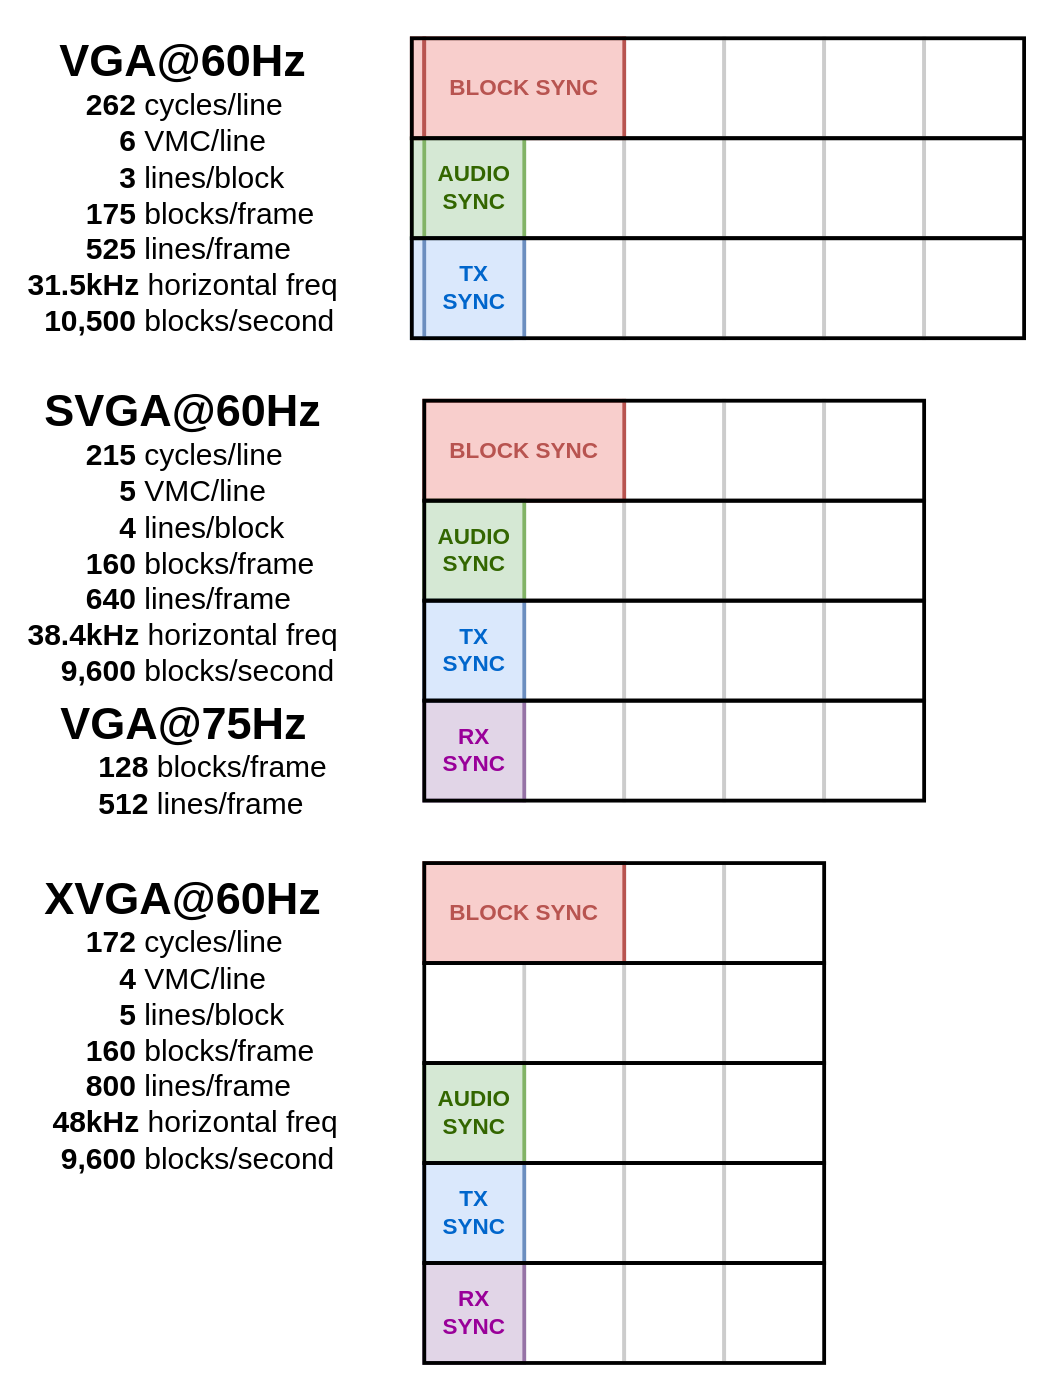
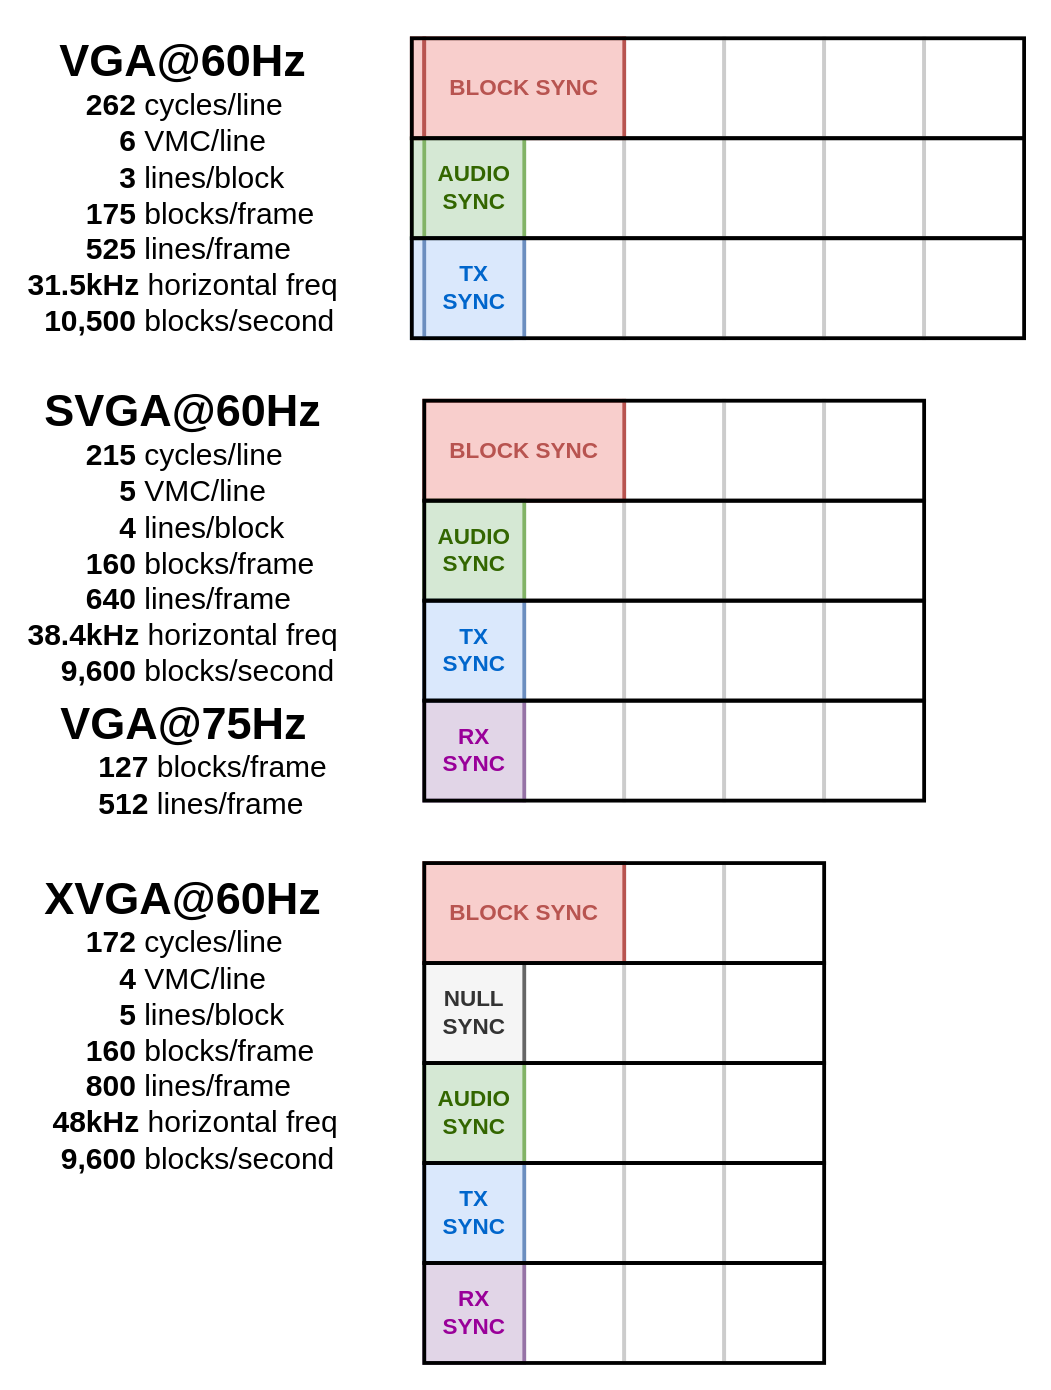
node "VGA@75Hz 128 blocks/frame 512 lines/frame": label "VGA@75Hz 128 blocks/frame 512 lines/frame" -> "VGA@75Hz 127 blocks/frame 512 lines/frame"
node "NULL SYNC": added
